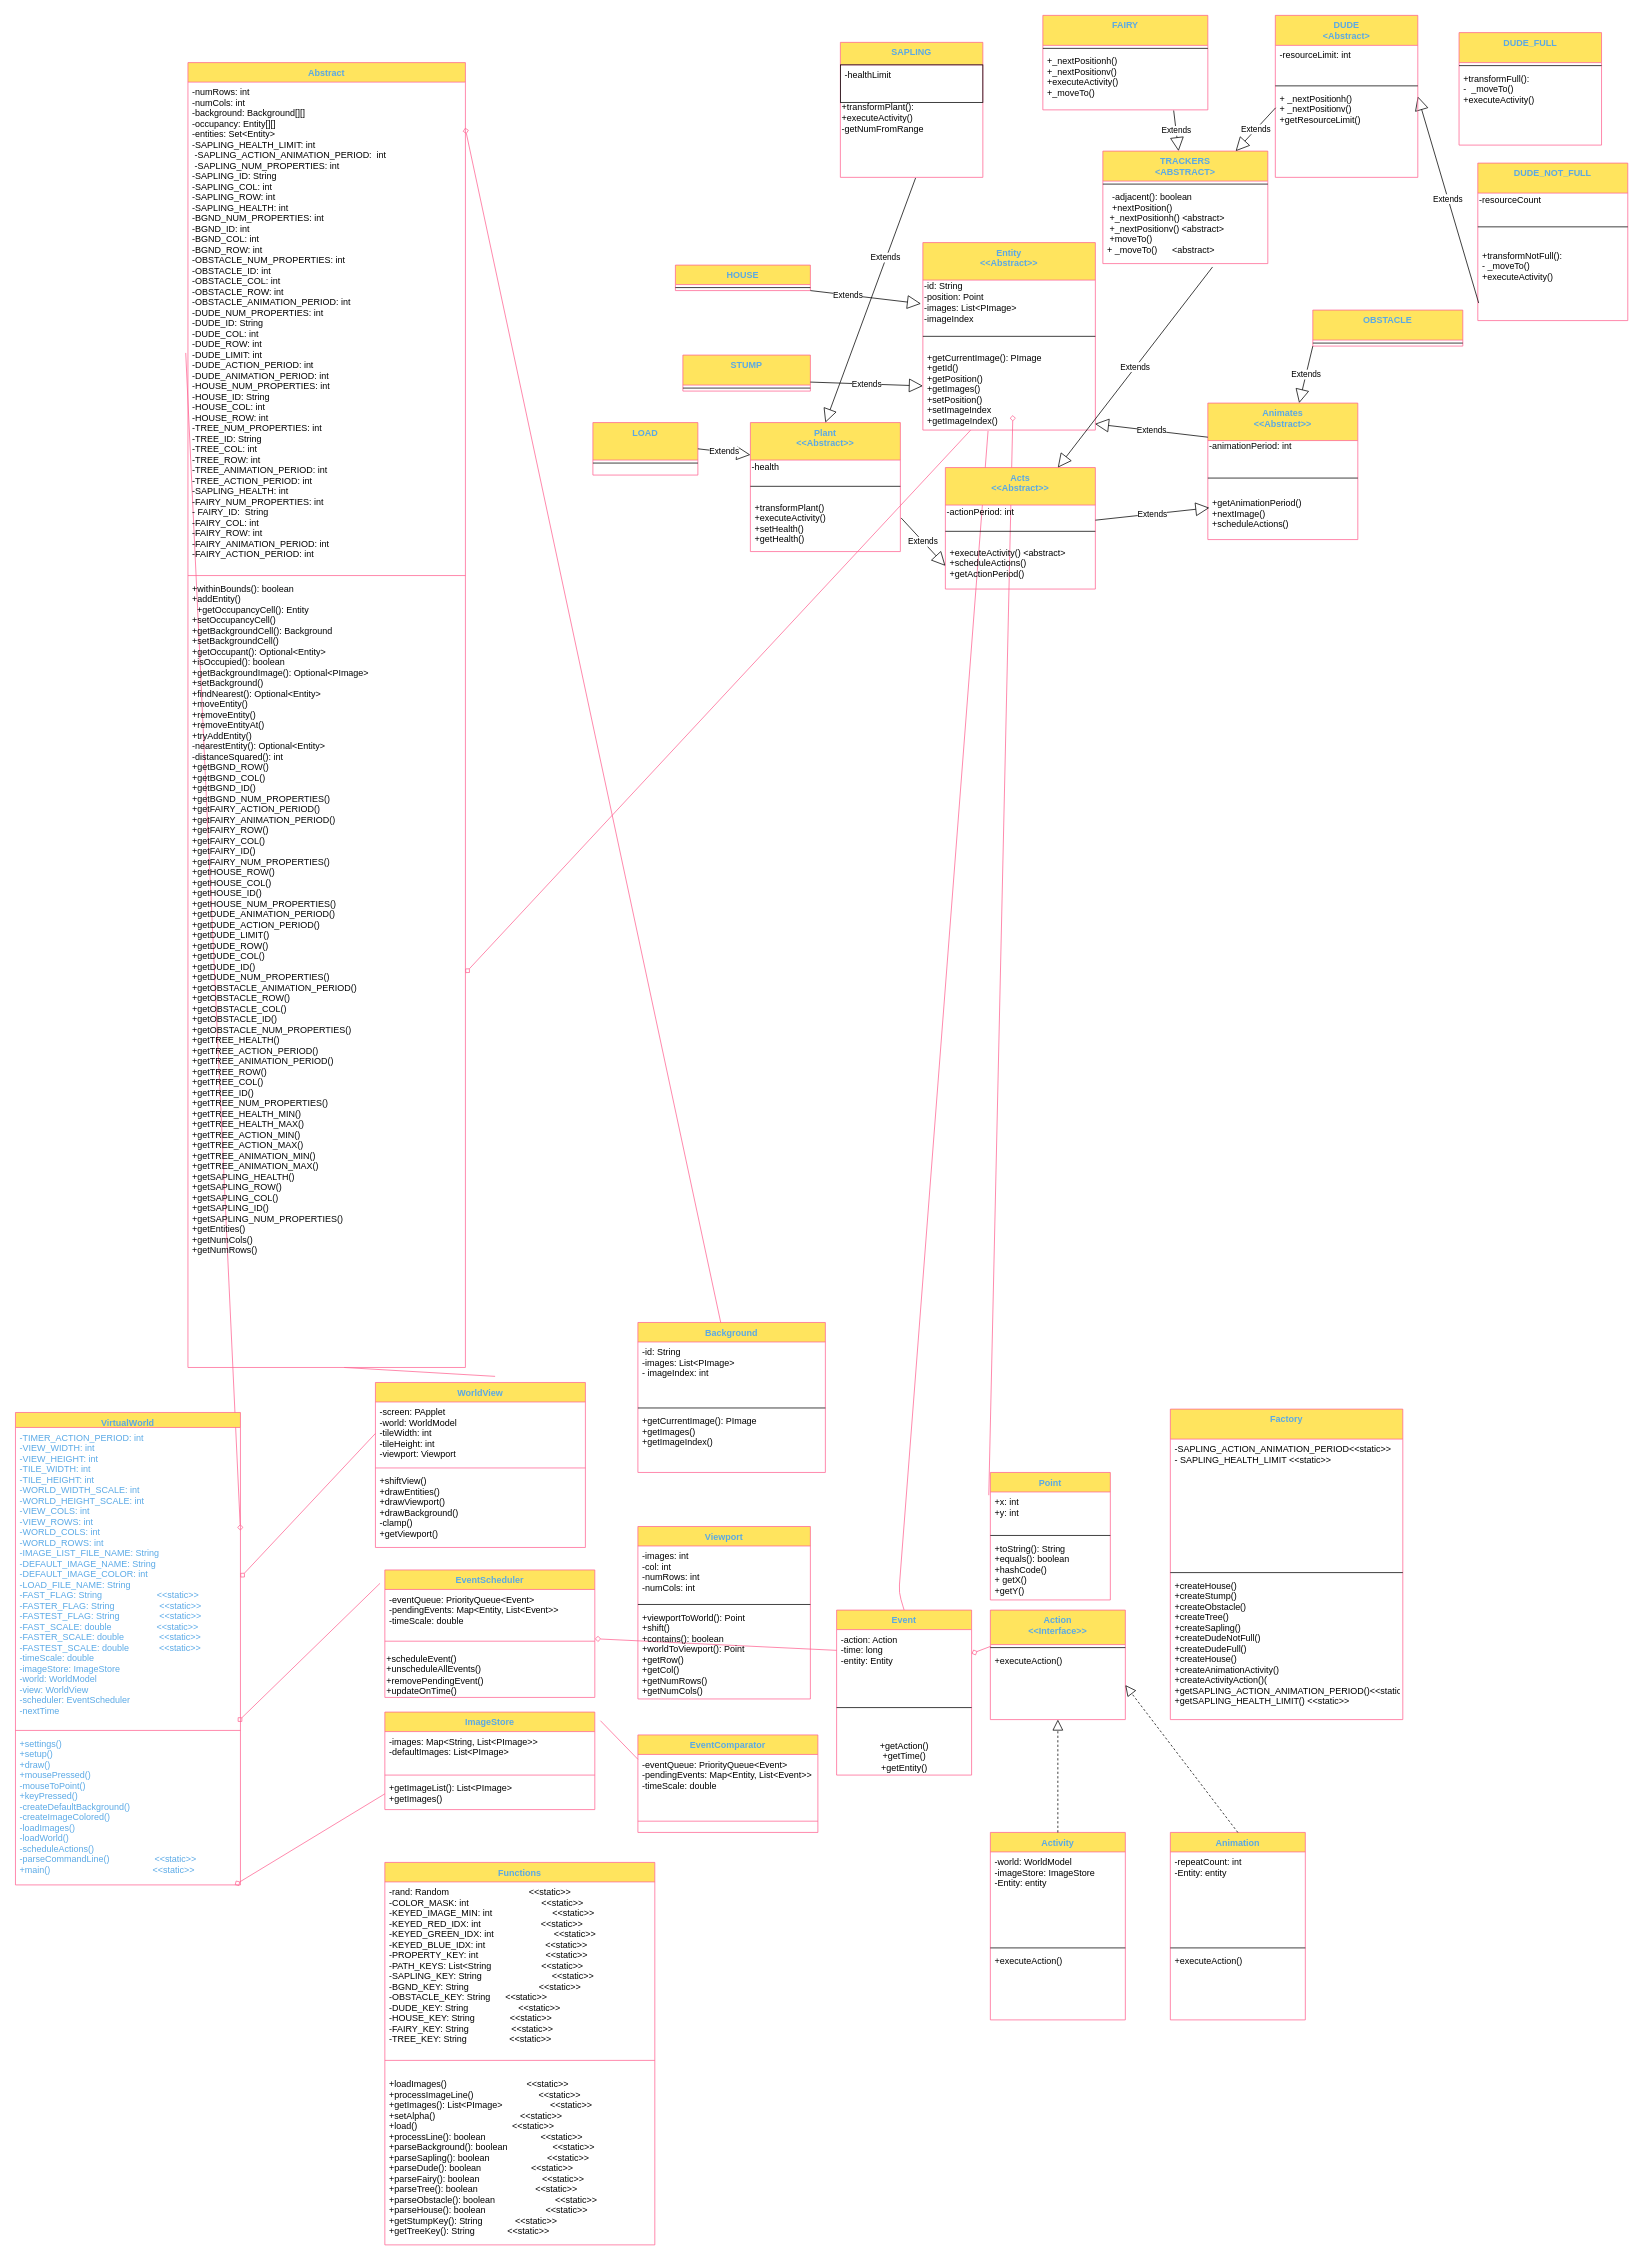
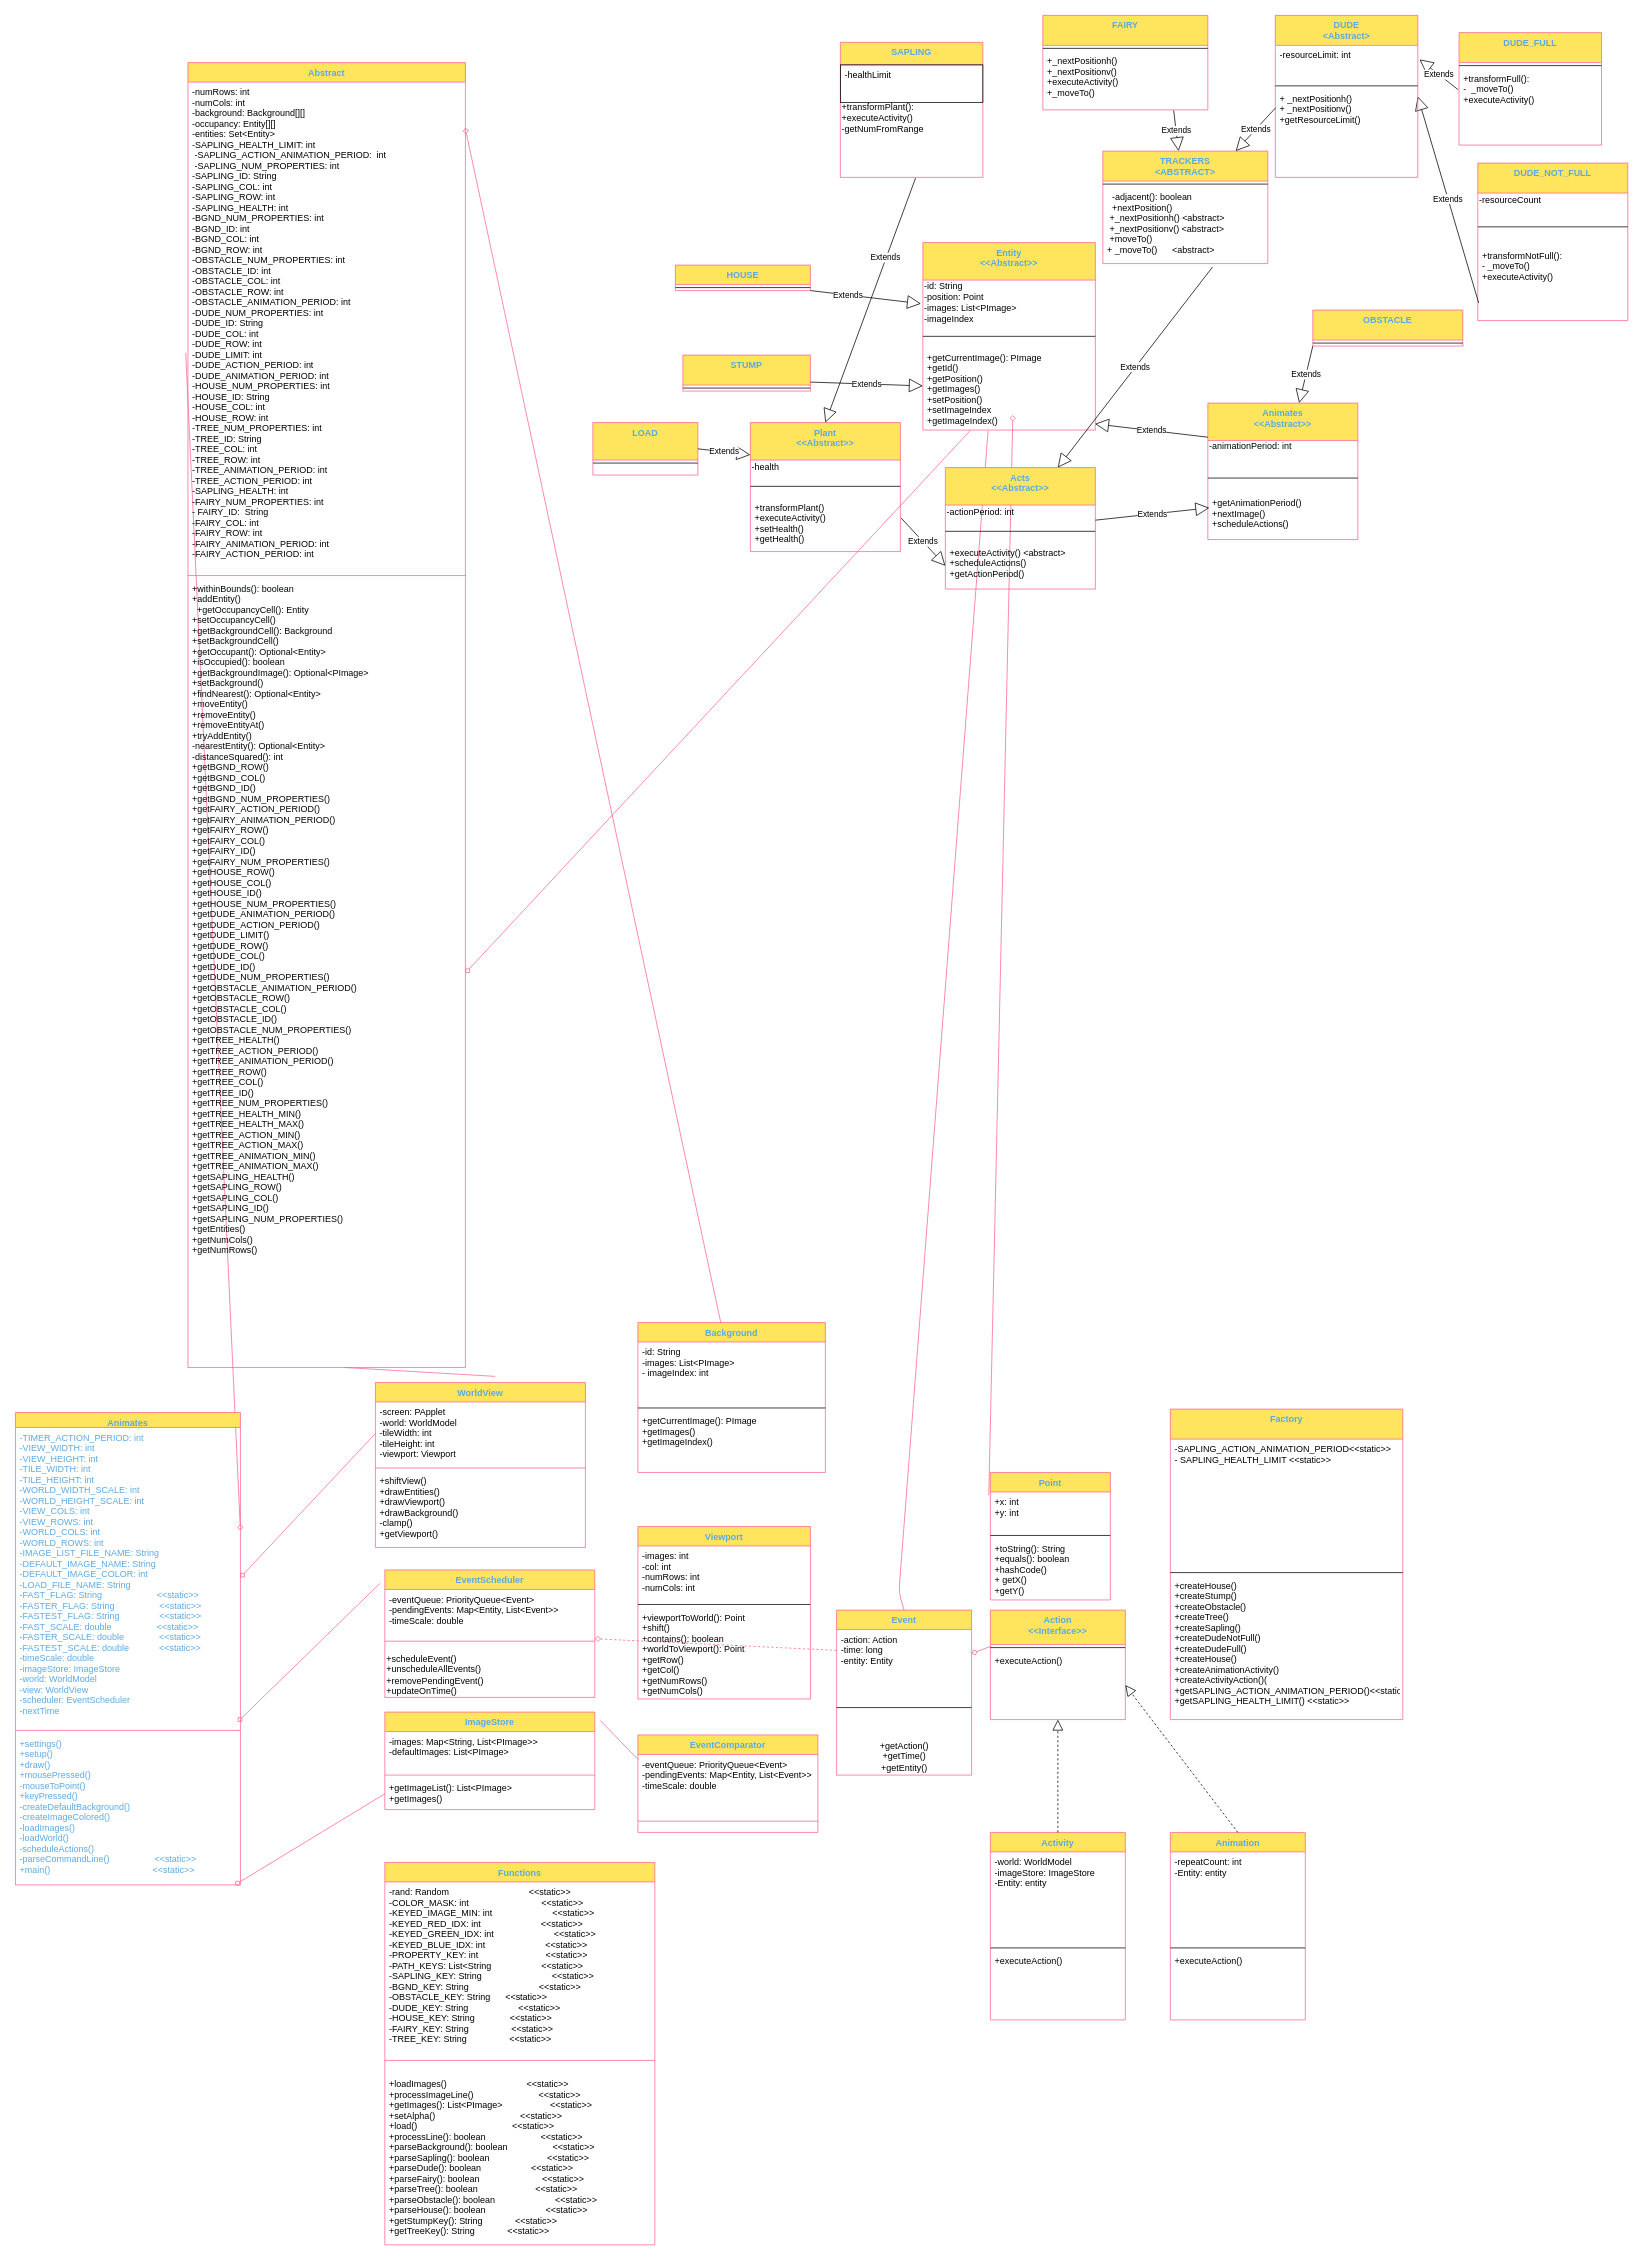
edge "+transformFull(): - _moveTo() +executeActivity()" -> "-resourceLimit: int": added, label "Extends"
node "VirtualWorld": label "VirtualWorld" -> "Animates"
edge "-action: Action -time: long -entity: Entity" -> "EventScheduler": style solid -> dashed
